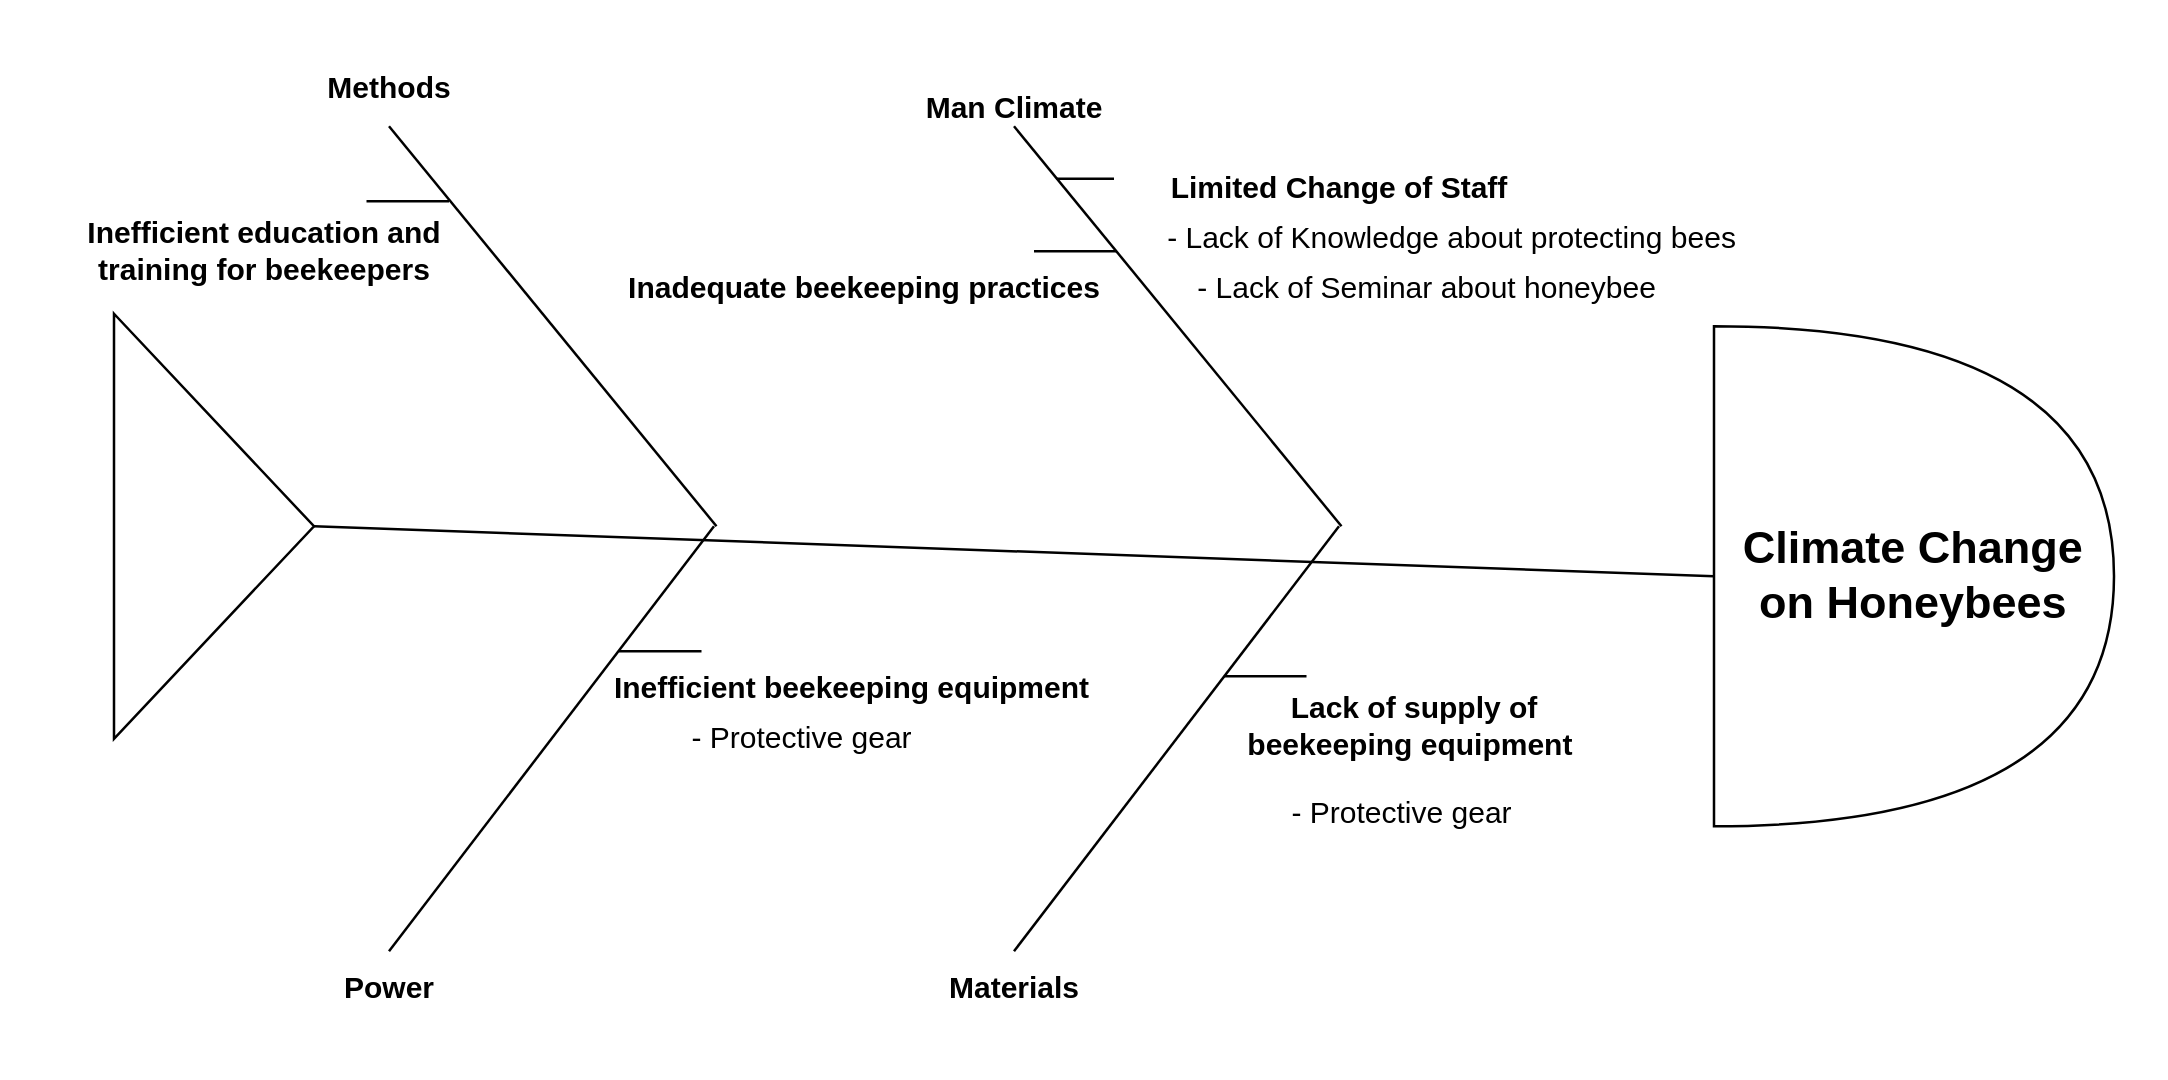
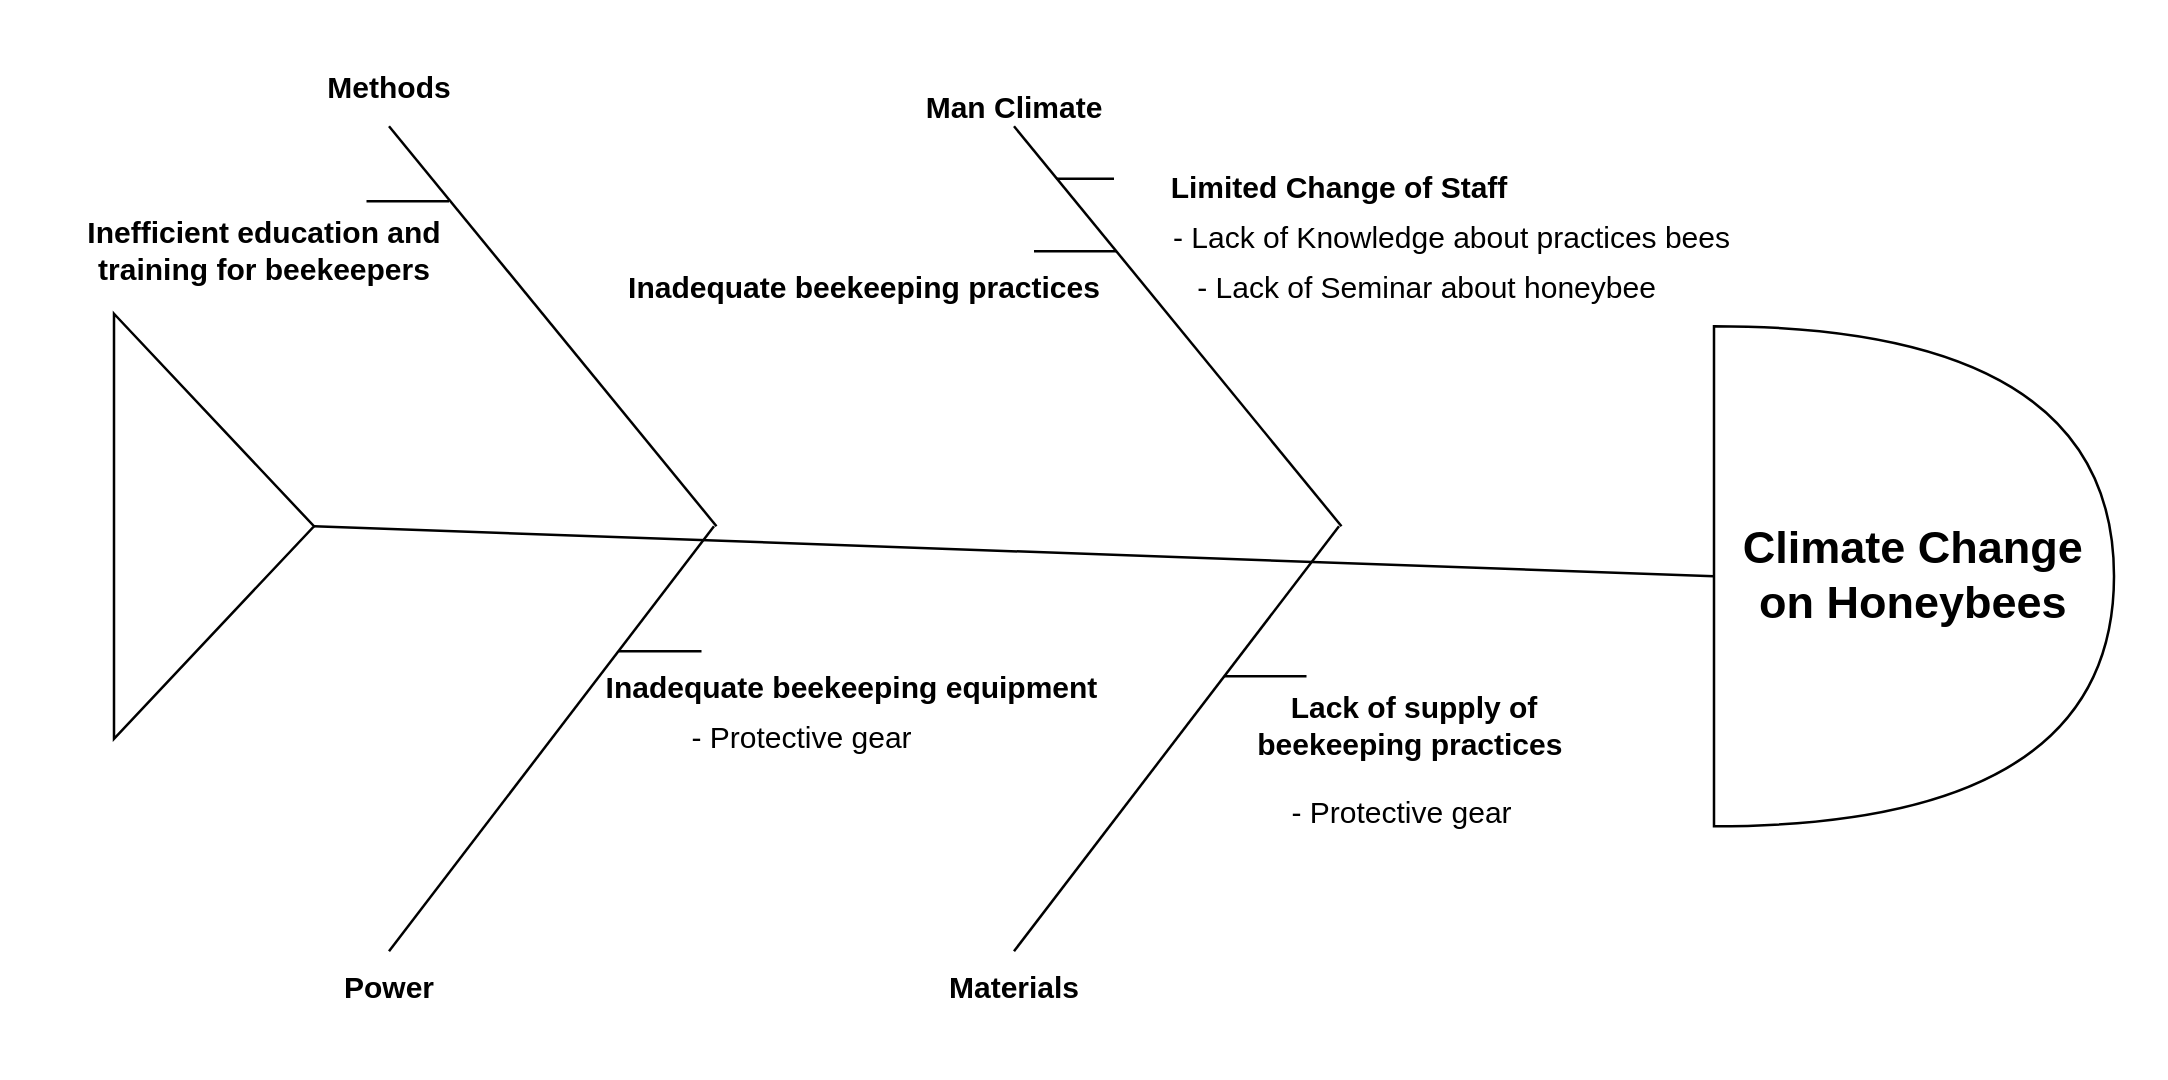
node "- Lack of Knowledge about protecting bees": label "- Lack of Knowledge about protecting bees" -> "- Lack of Knowledge about practices bees"
node "Inefficient beekeeping equipment": label "Inefficient beekeeping equipment" -> "Inadequate beekeeping equipment"
node "Lack of supply of beekeeping equipment": label "Lack of supply of beekeeping equipment" -> "Lack of supply of beekeeping practices"
